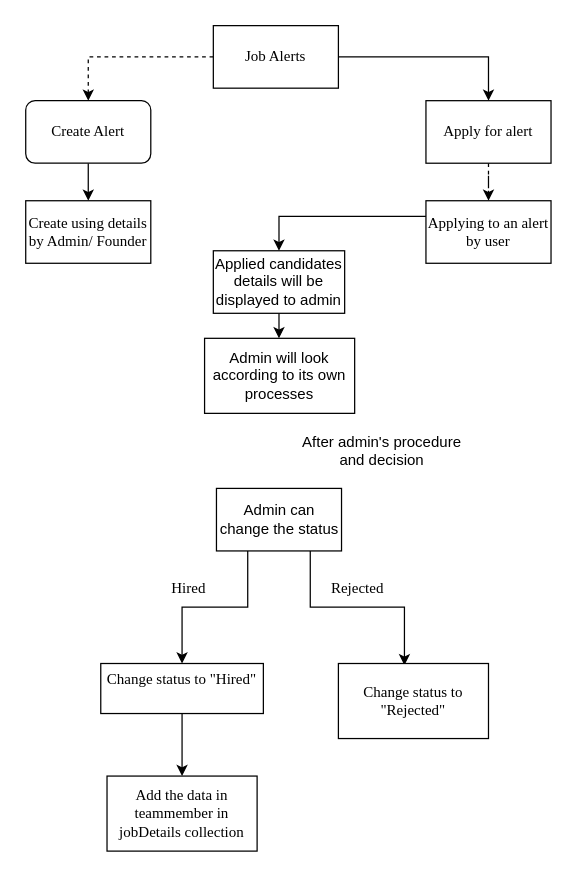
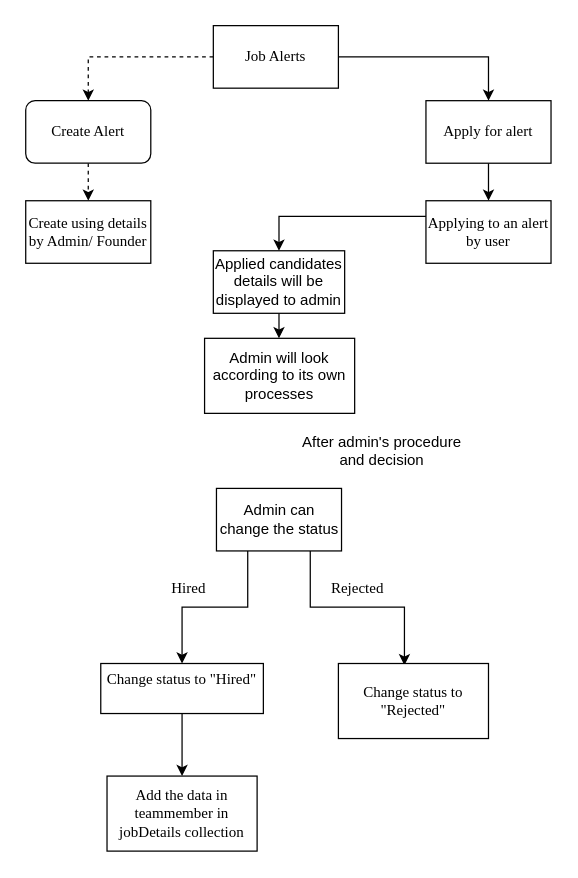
edge "Apply for alert" -> "Applying to an alert by user": style dashed -> solid
edge "Create Alert" -> "Create using details by Admin/ Founder": style solid -> dashed
